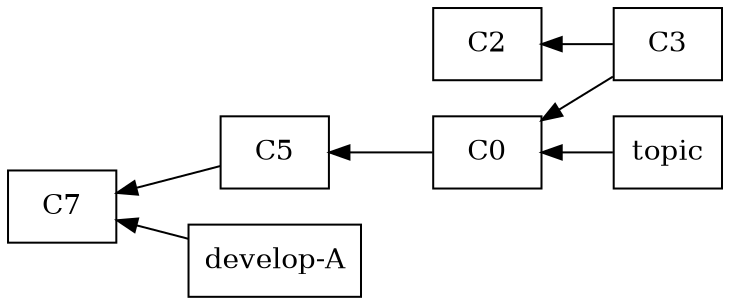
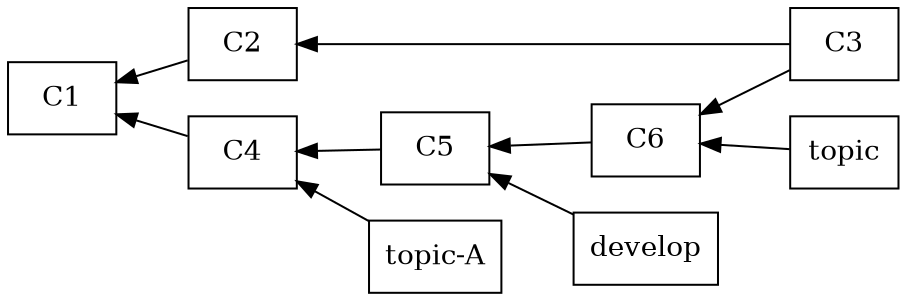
node "C1": added
node "C0": label "C0" -> "C6"
node "C7": label "C7" -> "C4"
node "develop": added
node "develop-A": label "develop-A" -> "topic-A"
